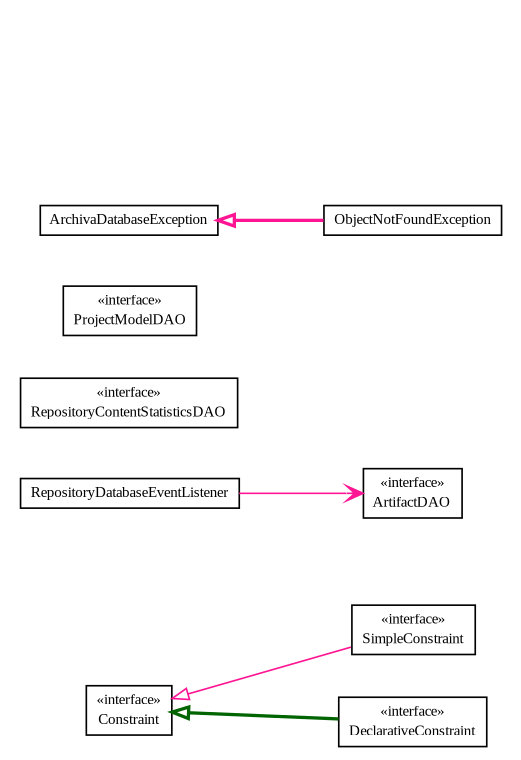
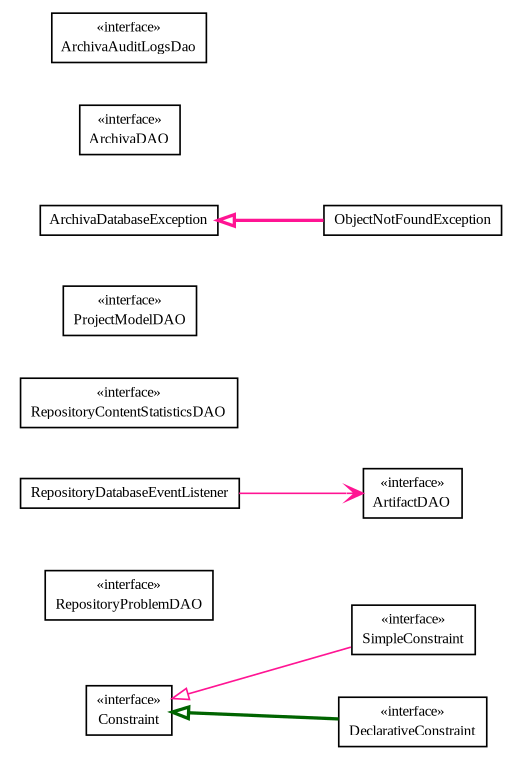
node "ArchivaAuditLogsDao": added
node "ArchivaDAO": added
node "RepositoryProblemDAO": added
